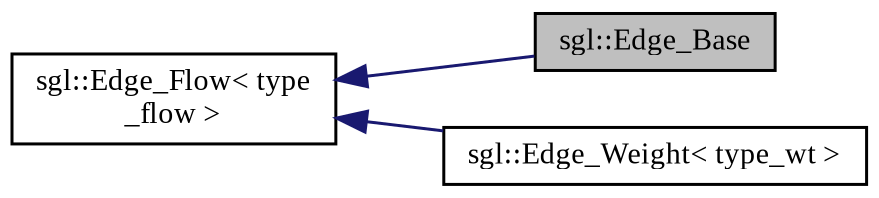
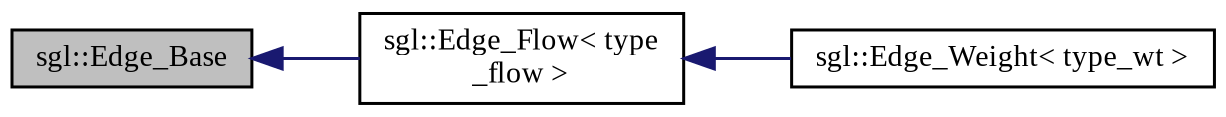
edge "sgl::Edge_Base" -> "sgl::Edge_Flow< type _flow >": reversed
